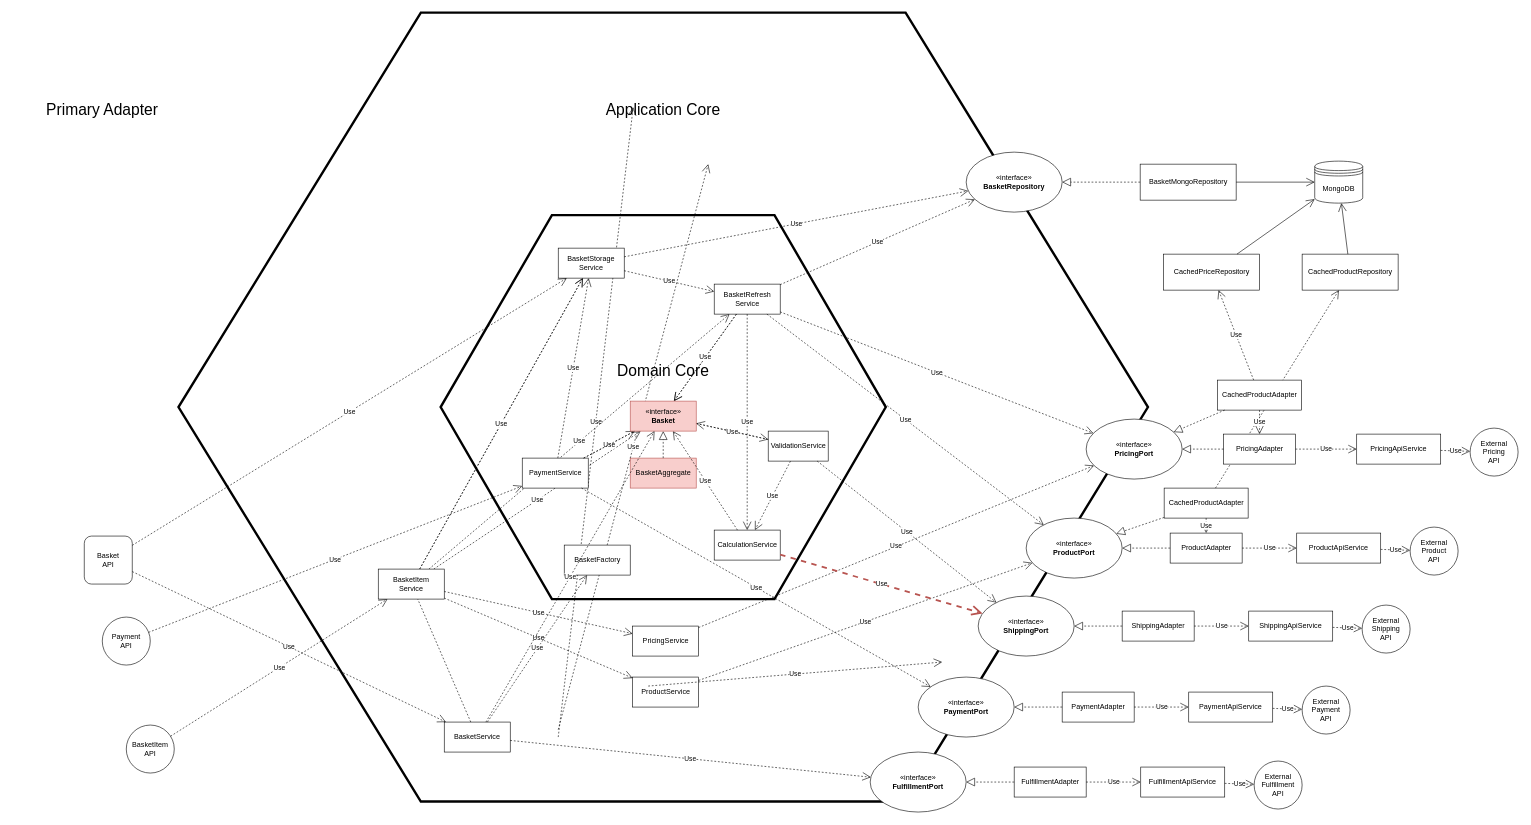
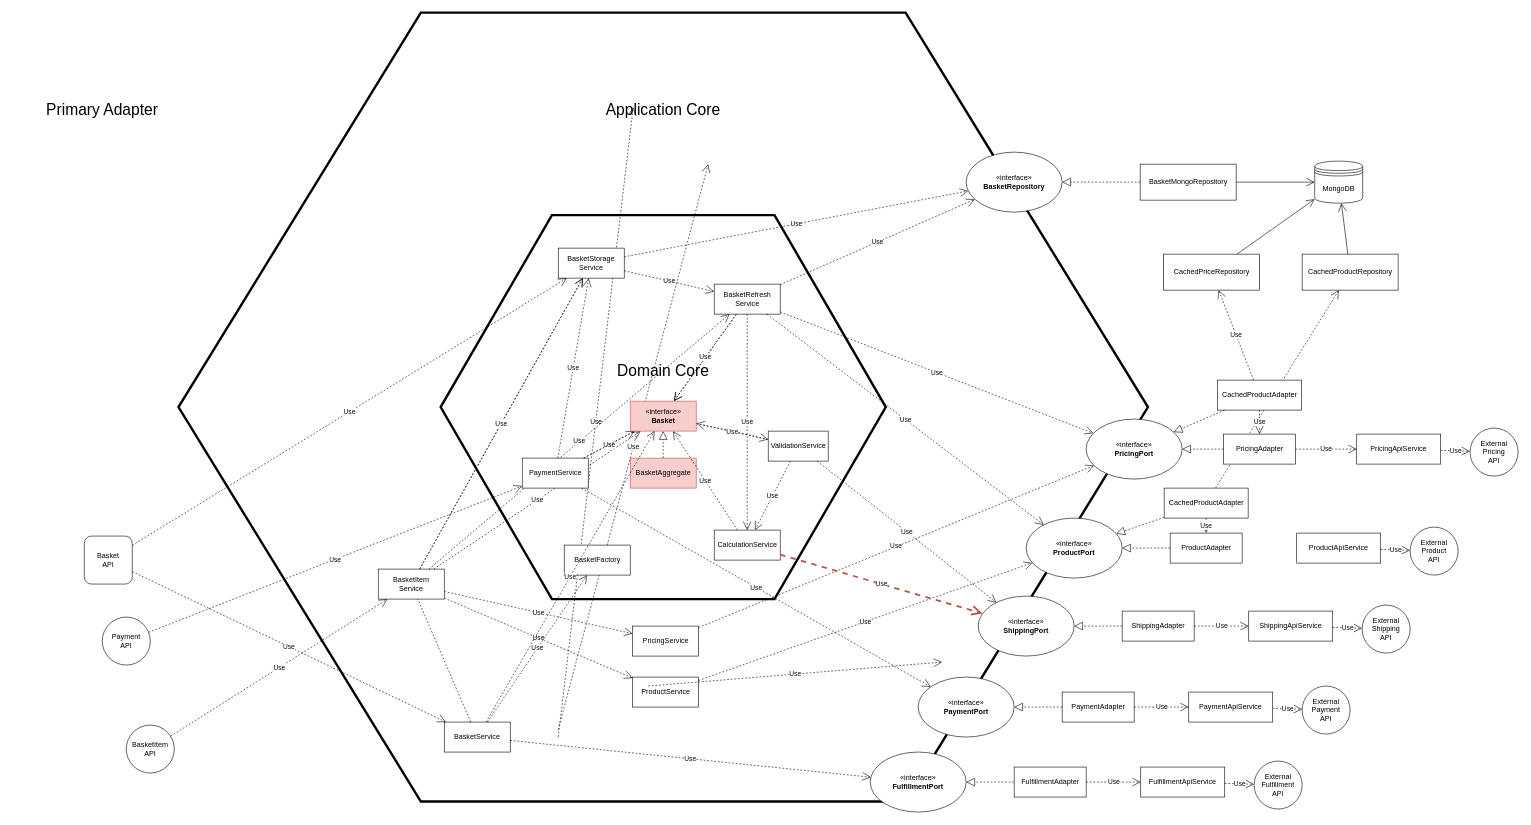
edge "ProductAdapter" -> "ProductApiService": removed, label "Use"
